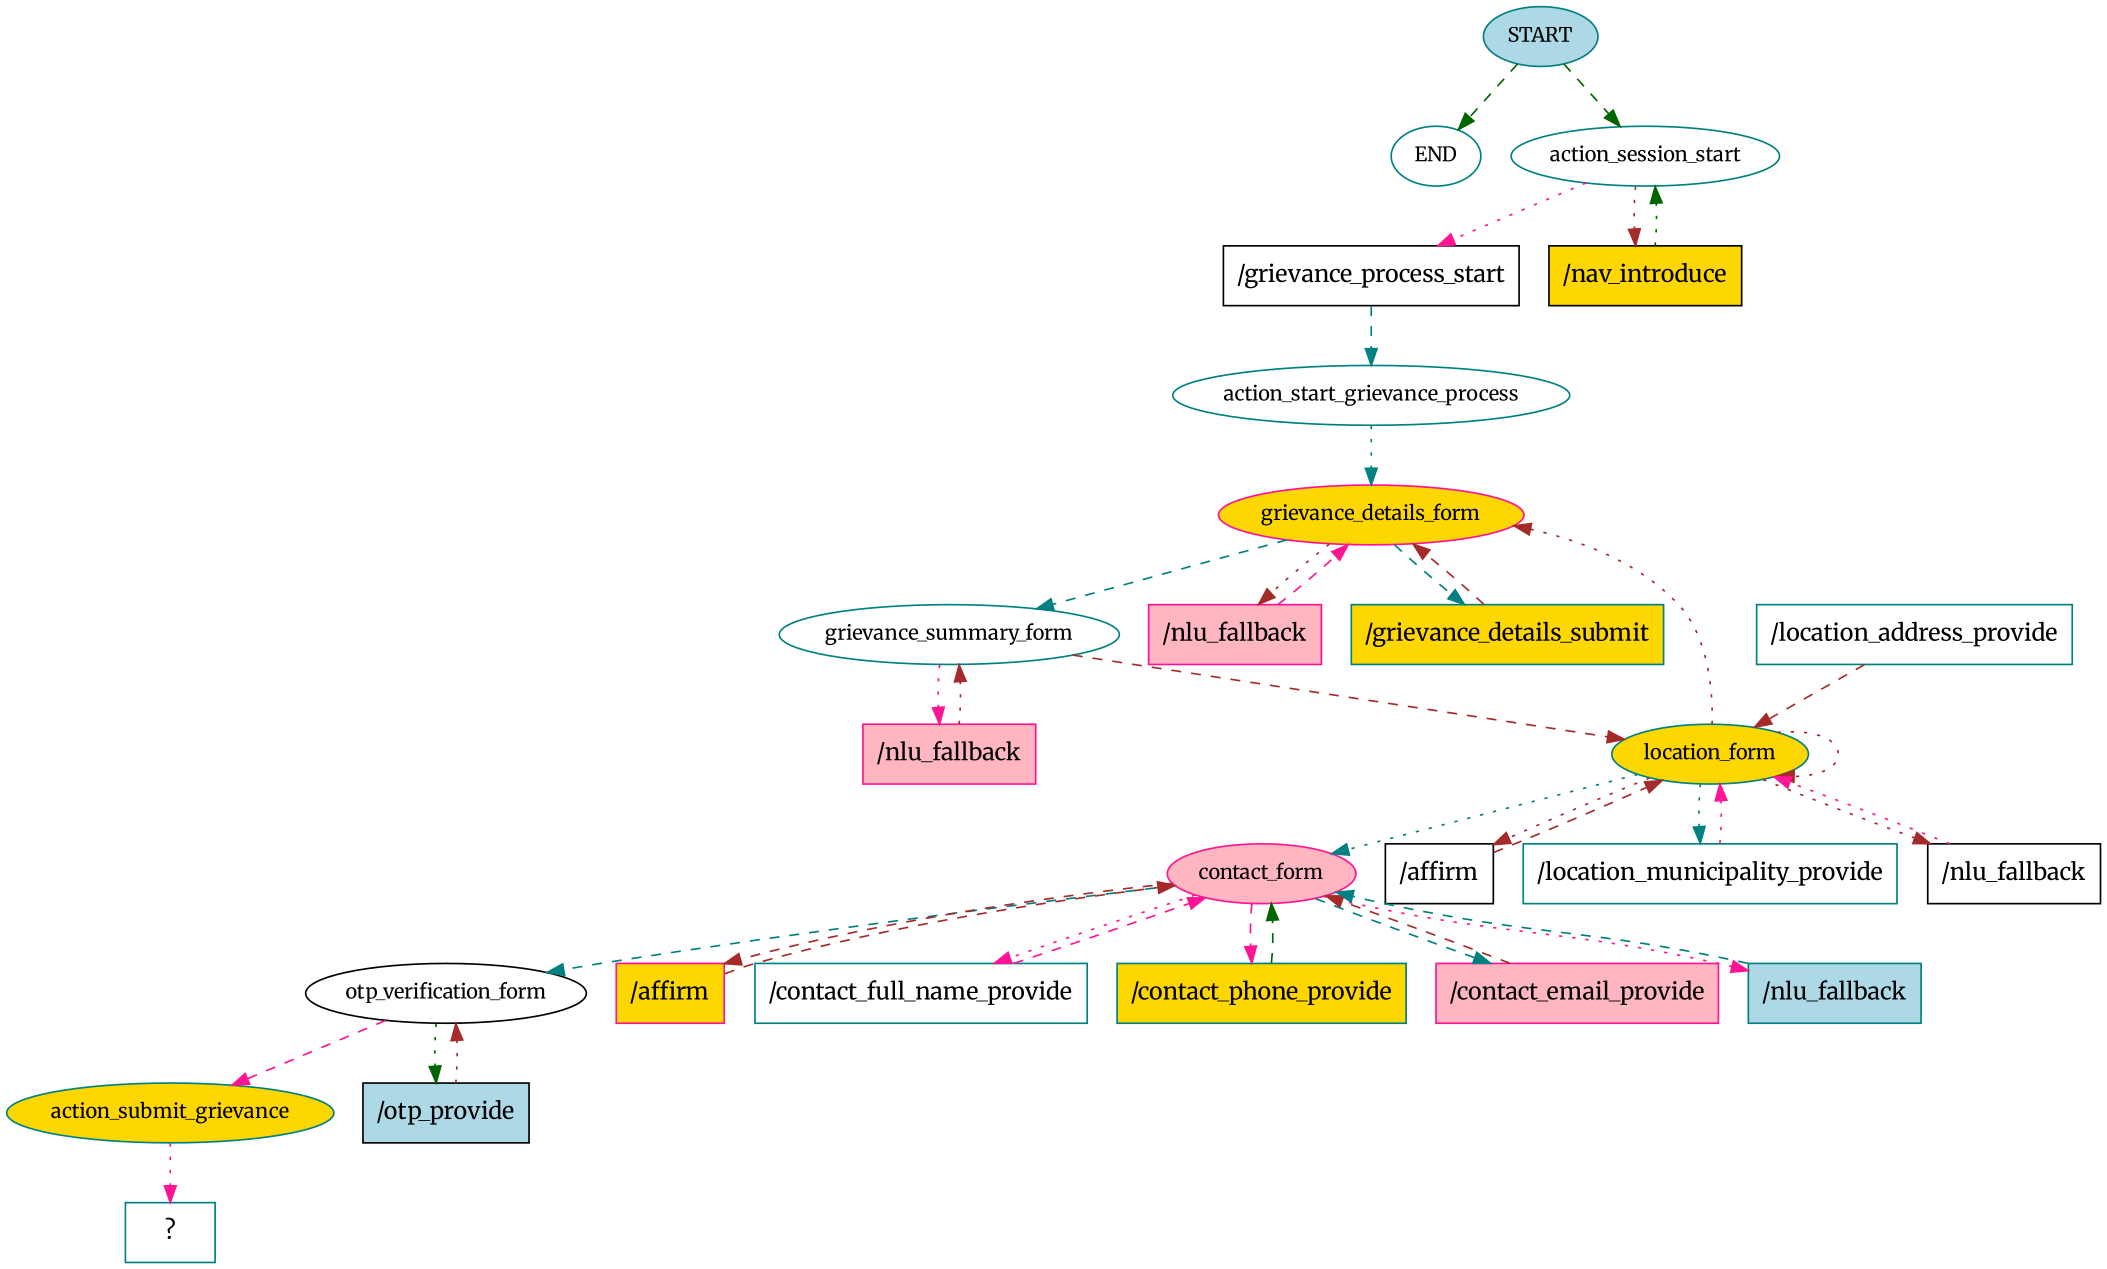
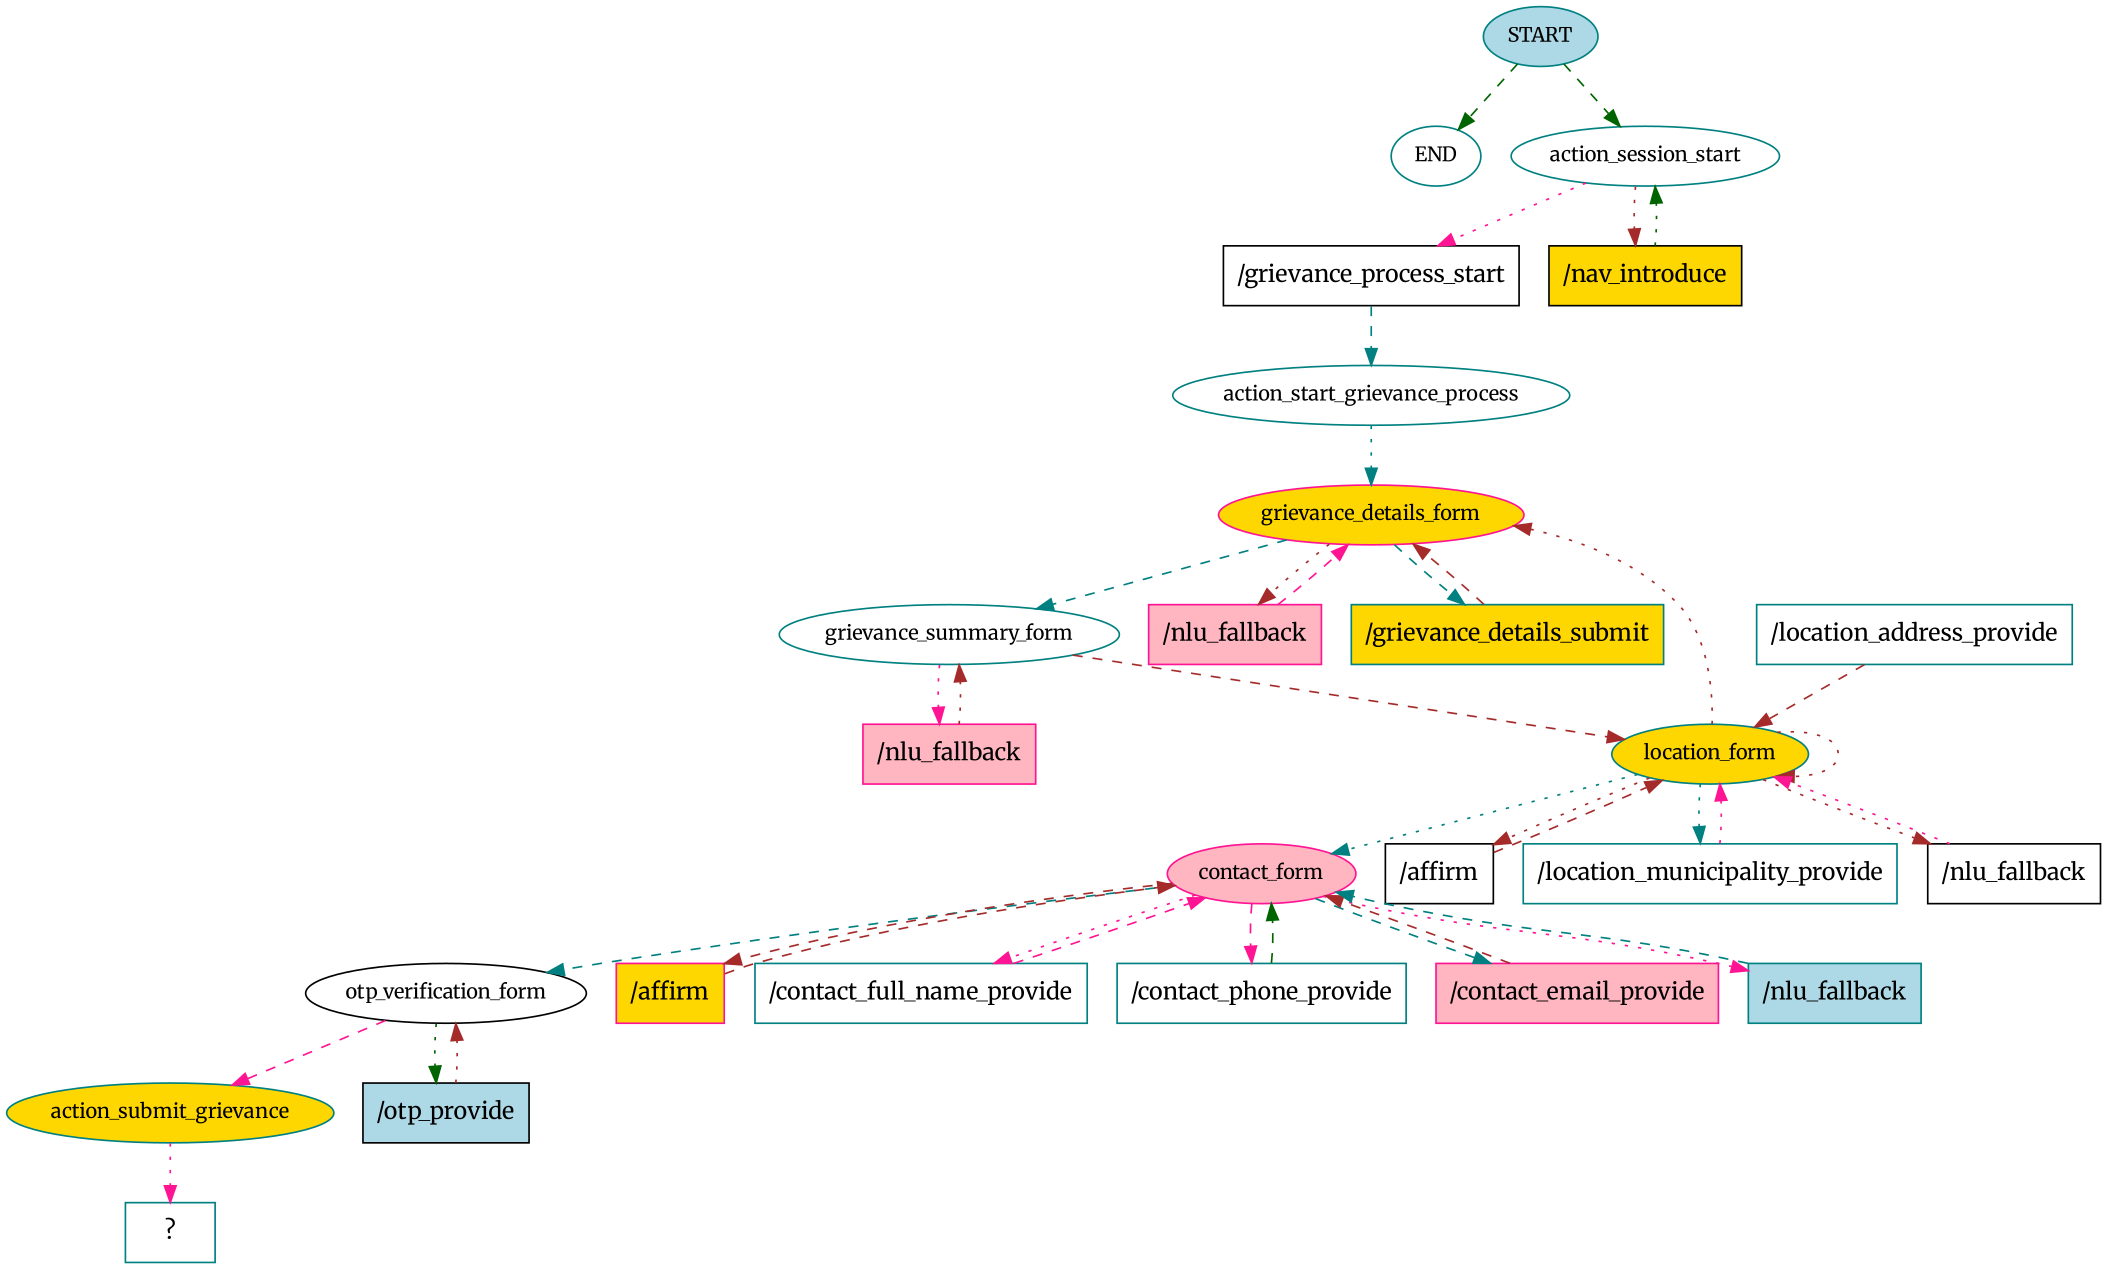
node "/contact_phone_provide": fillcolor gold -> white
